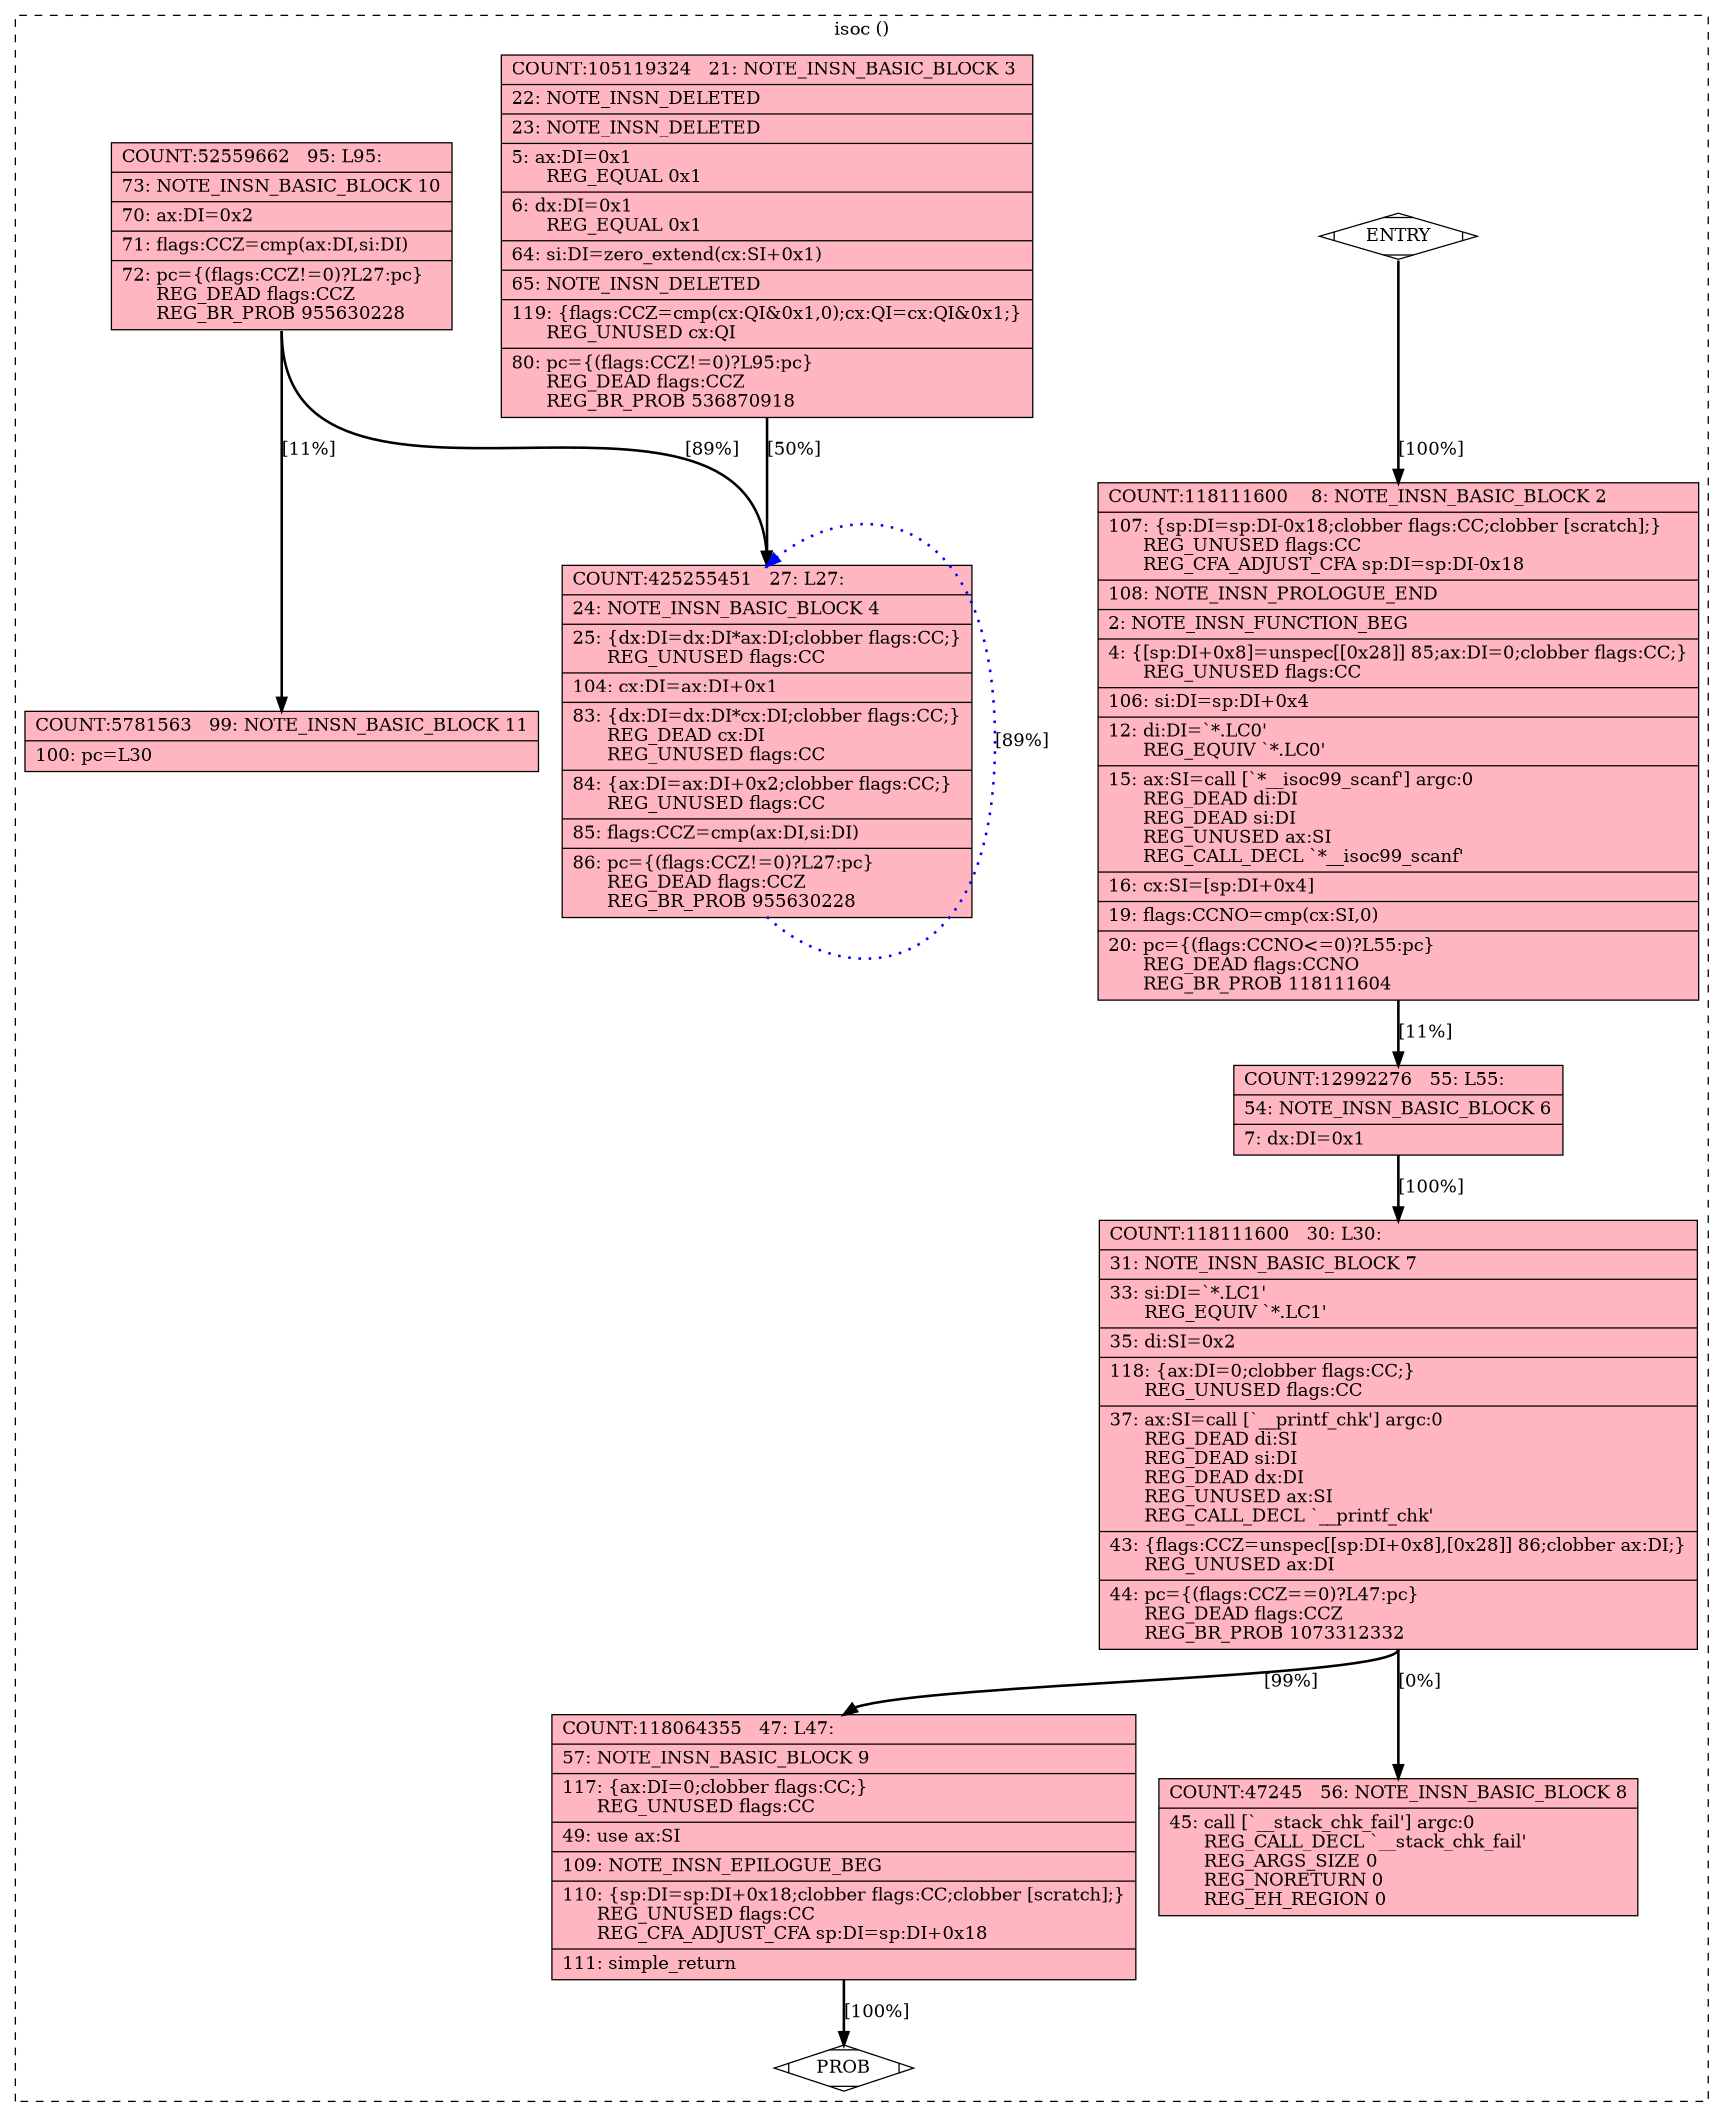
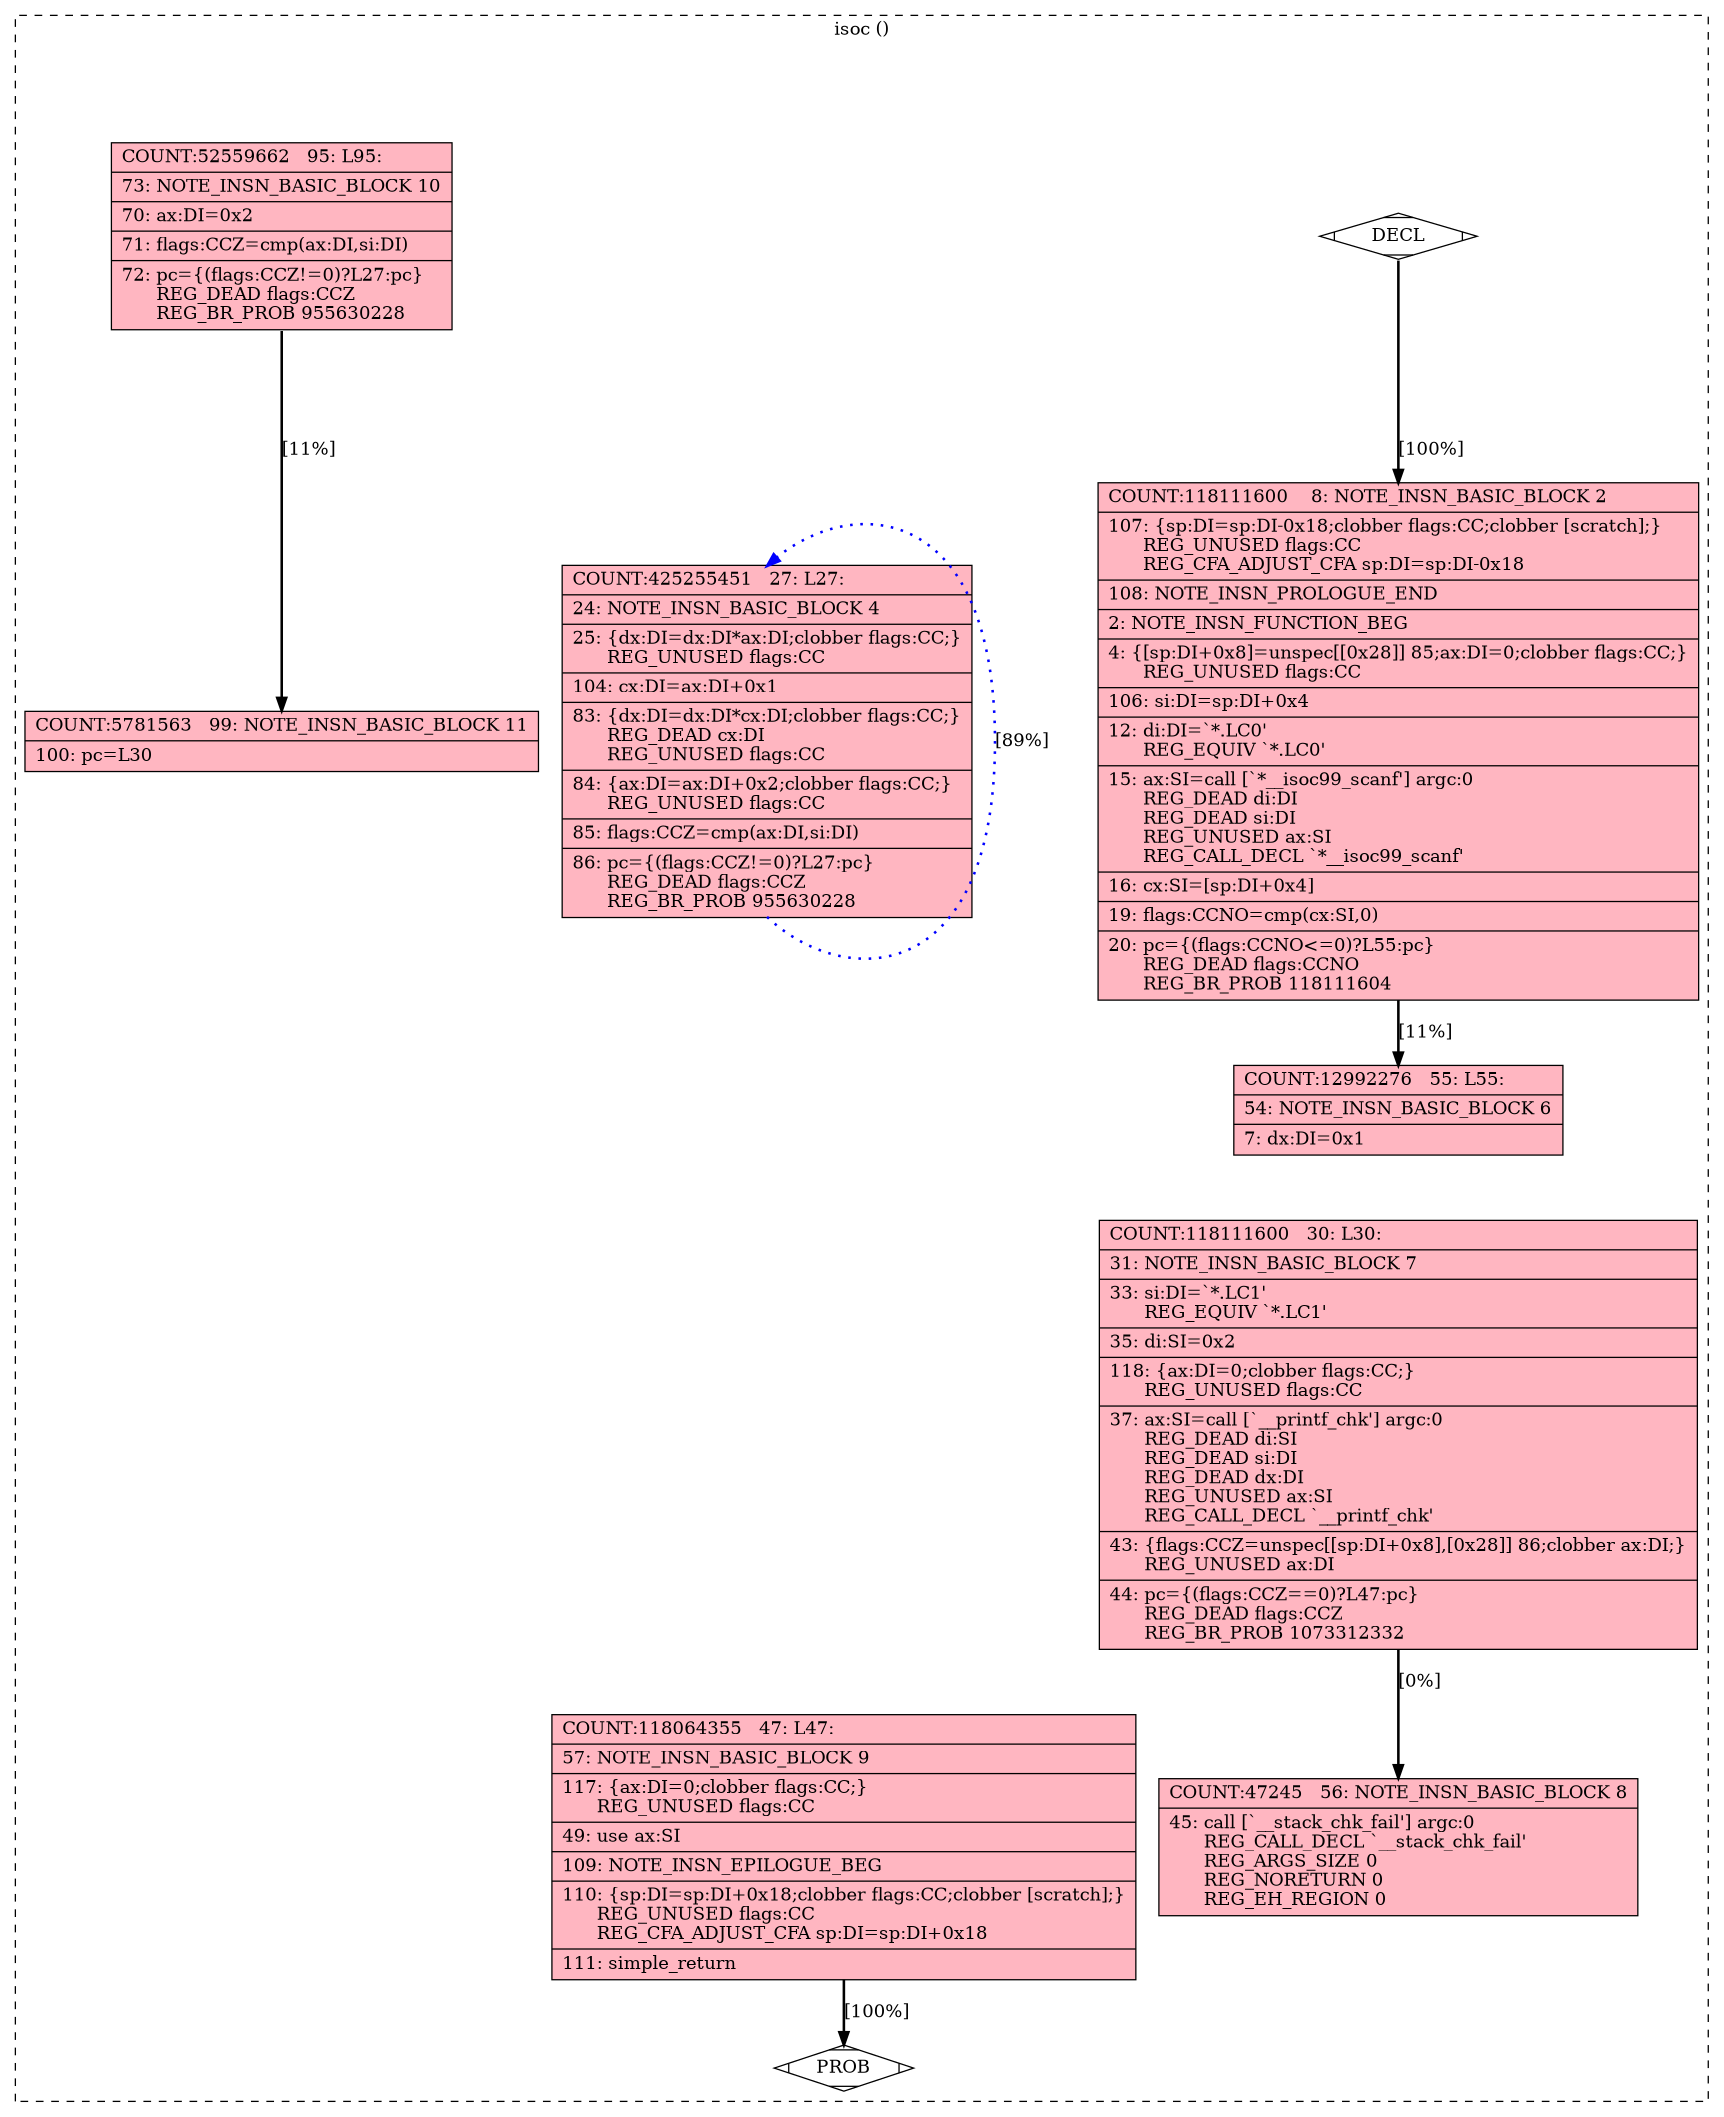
node "COUNT:105119324   21: NOTE_INSN_BASIC_BLOCK 3": removed
node "ENTRY": label "ENTRY" -> "DECL"
edge "COUNT:52559662   95: L95:" -> "COUNT:425255451   27: L27:": removed, label "[89%]"
edge "COUNT:12992276   55: L55:" -> "COUNT:118111600   30: L30:": removed, label "[100%]"
edge "COUNT:118111600   30: L30:" -> "COUNT:118064355   47: L47:": removed, label "[99%]"
